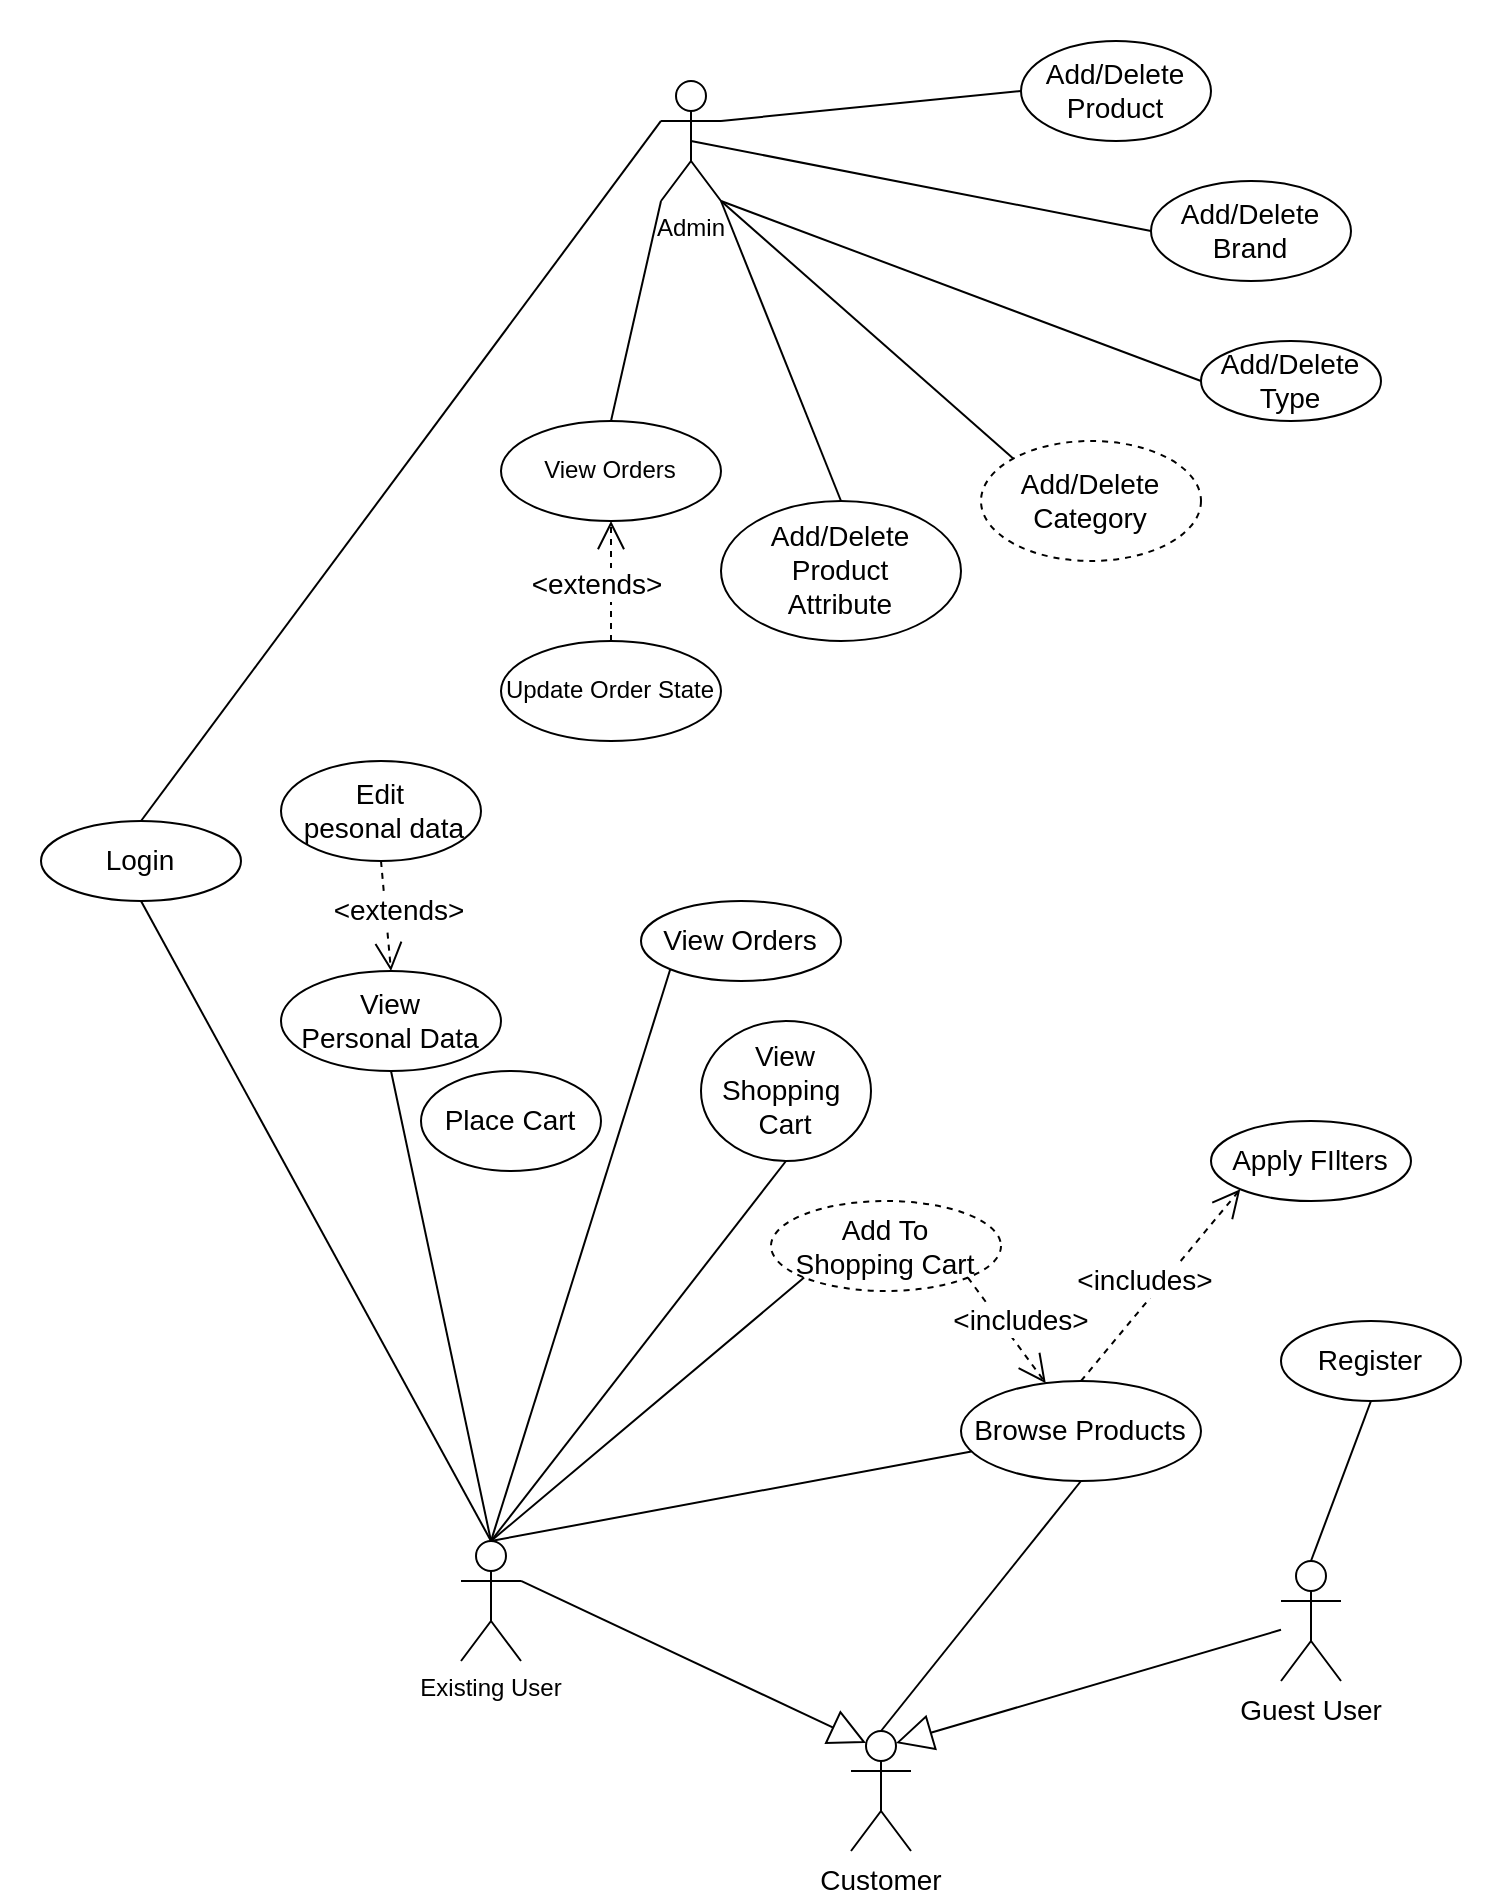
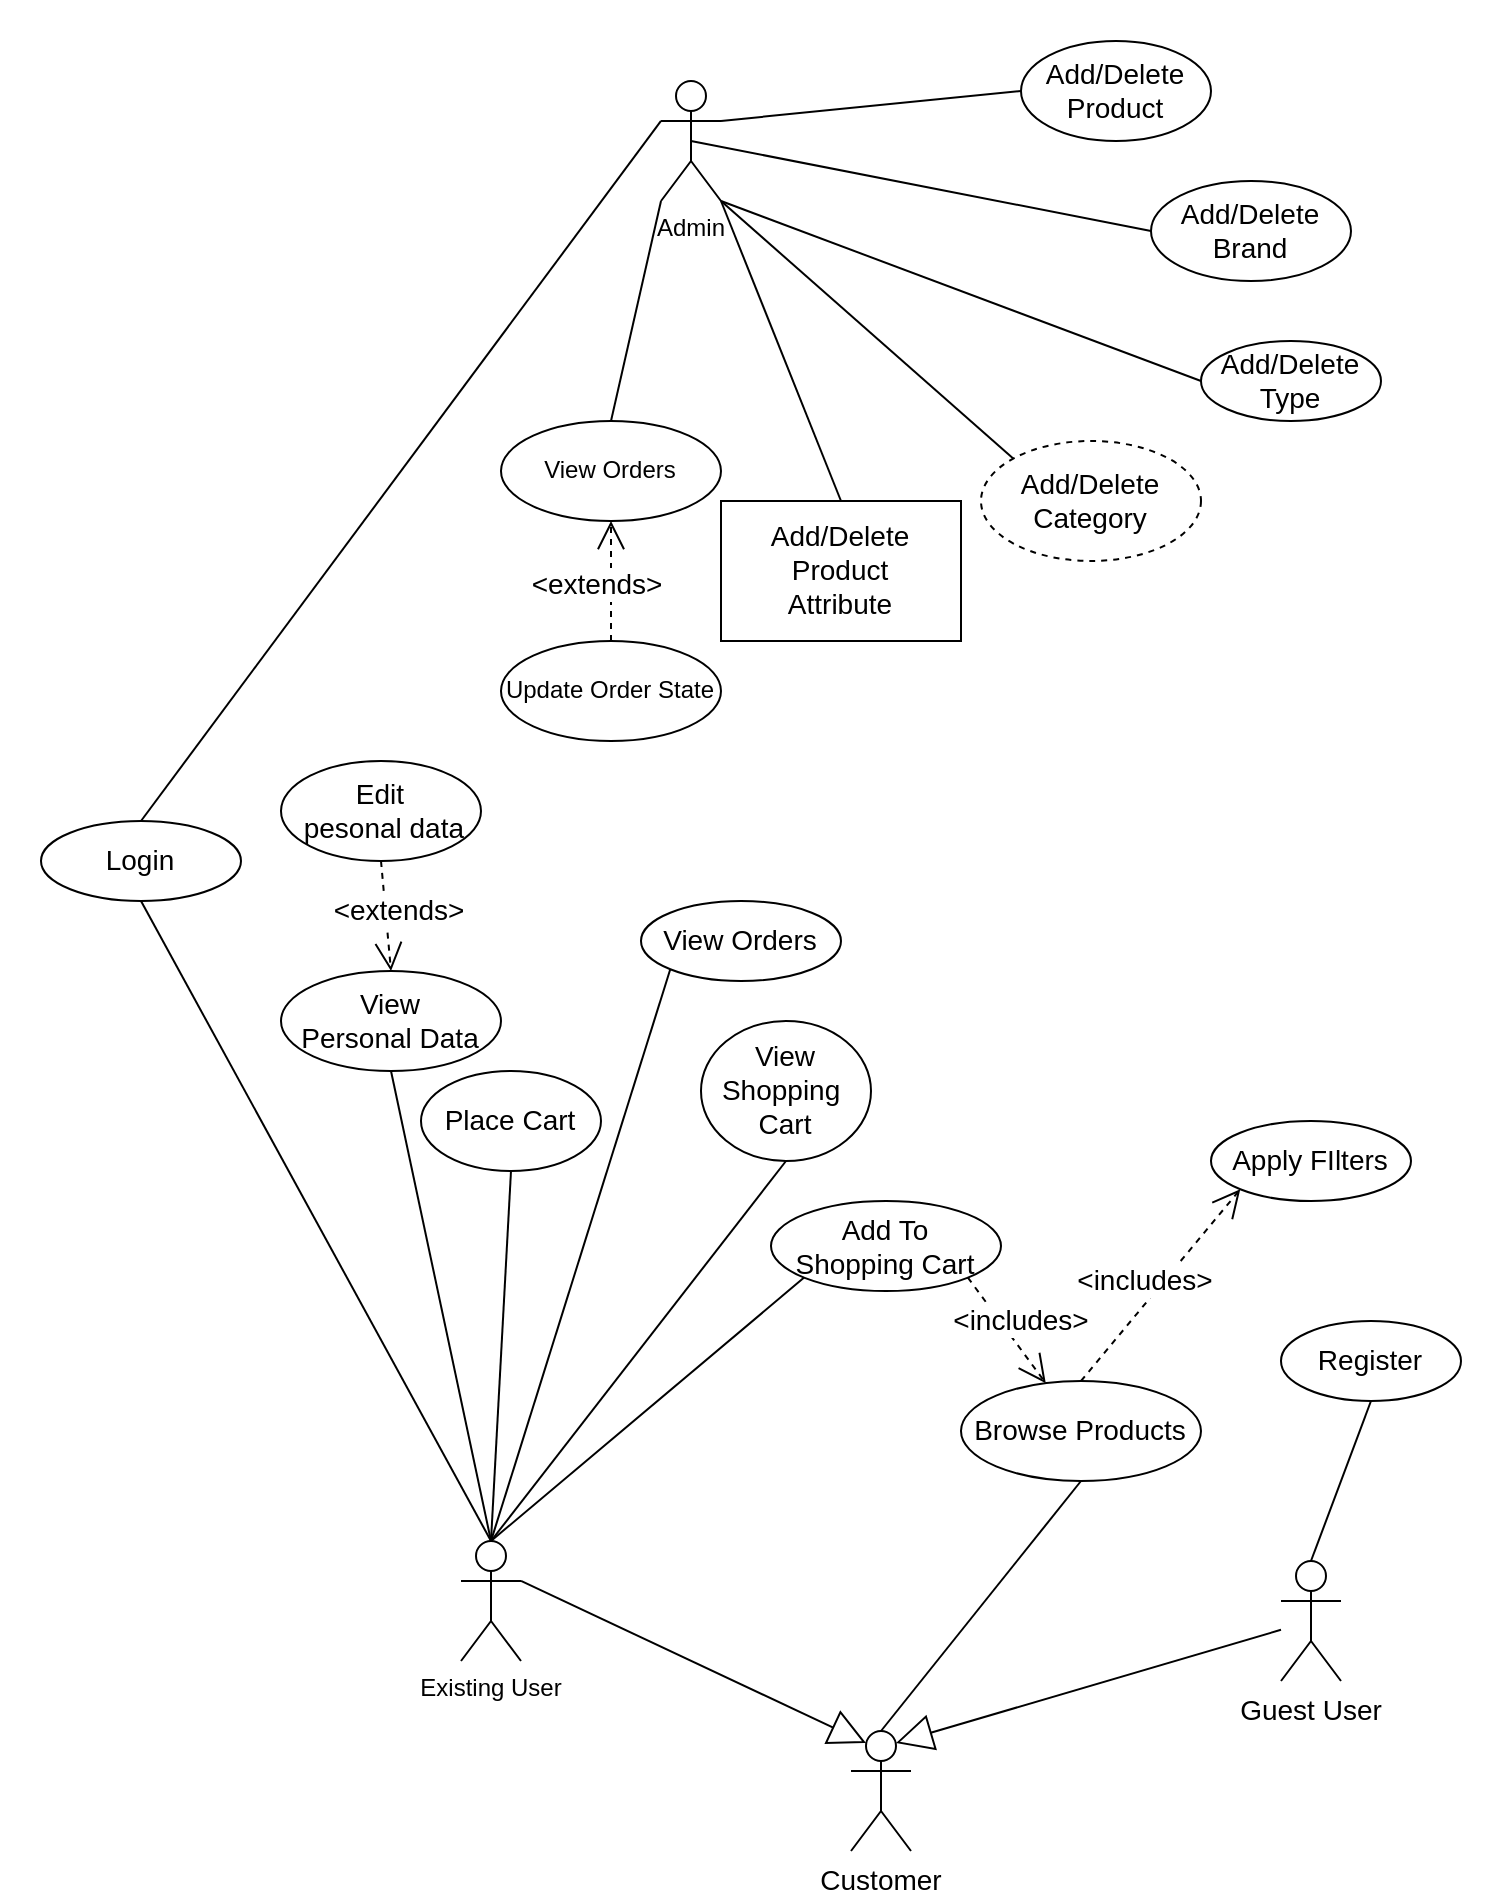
node "Add/Delete Product Attribute": shape ellipse -> rectangle
node "Add To Shopping Cart": style dashed -> solid
edge "Browse Products" -- "Existing User": now "Place Cart" -- "Existing User"
